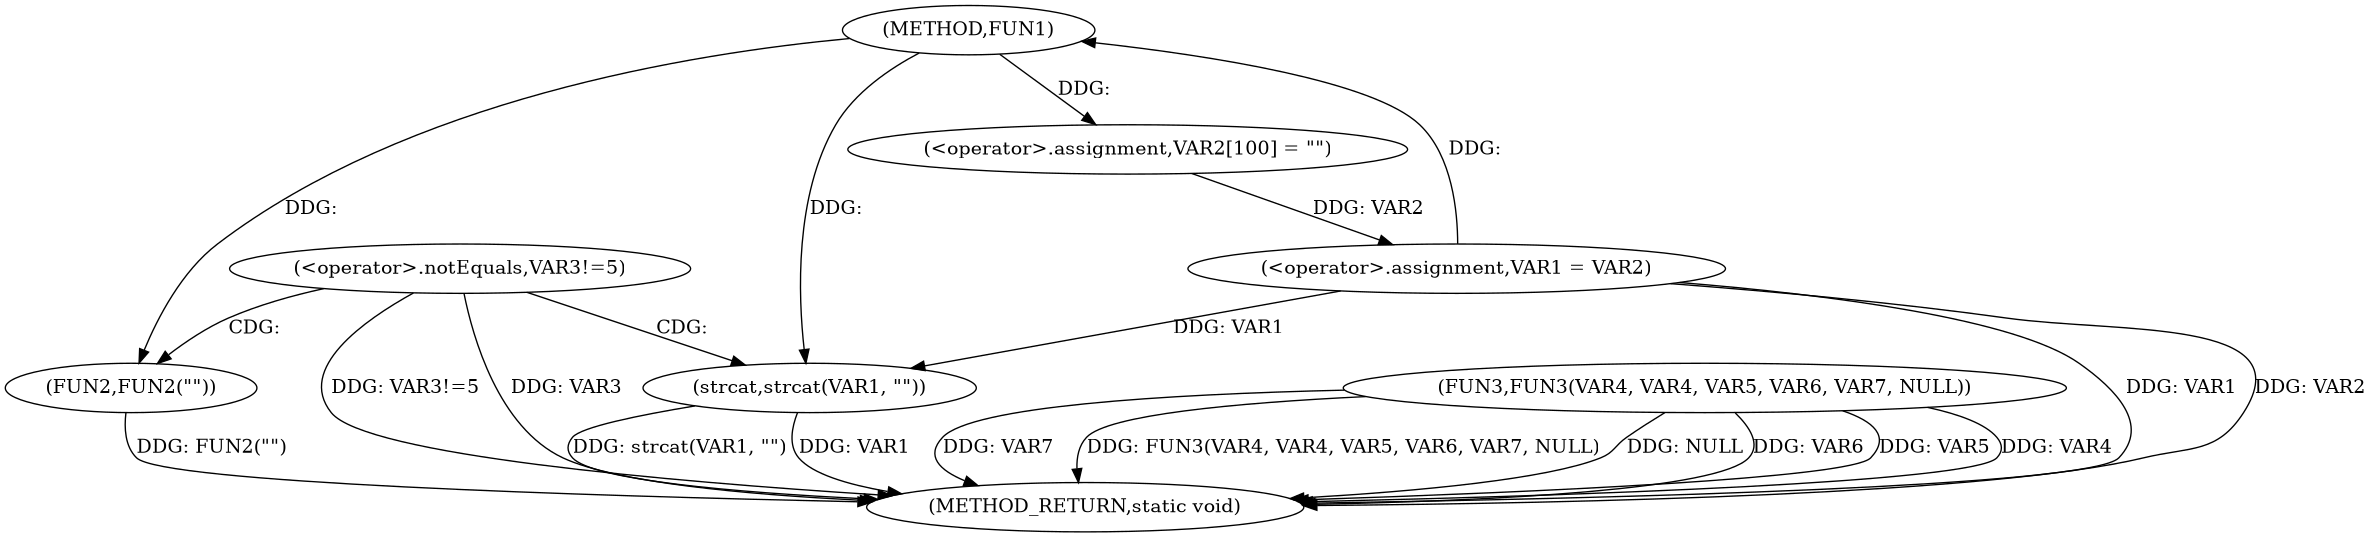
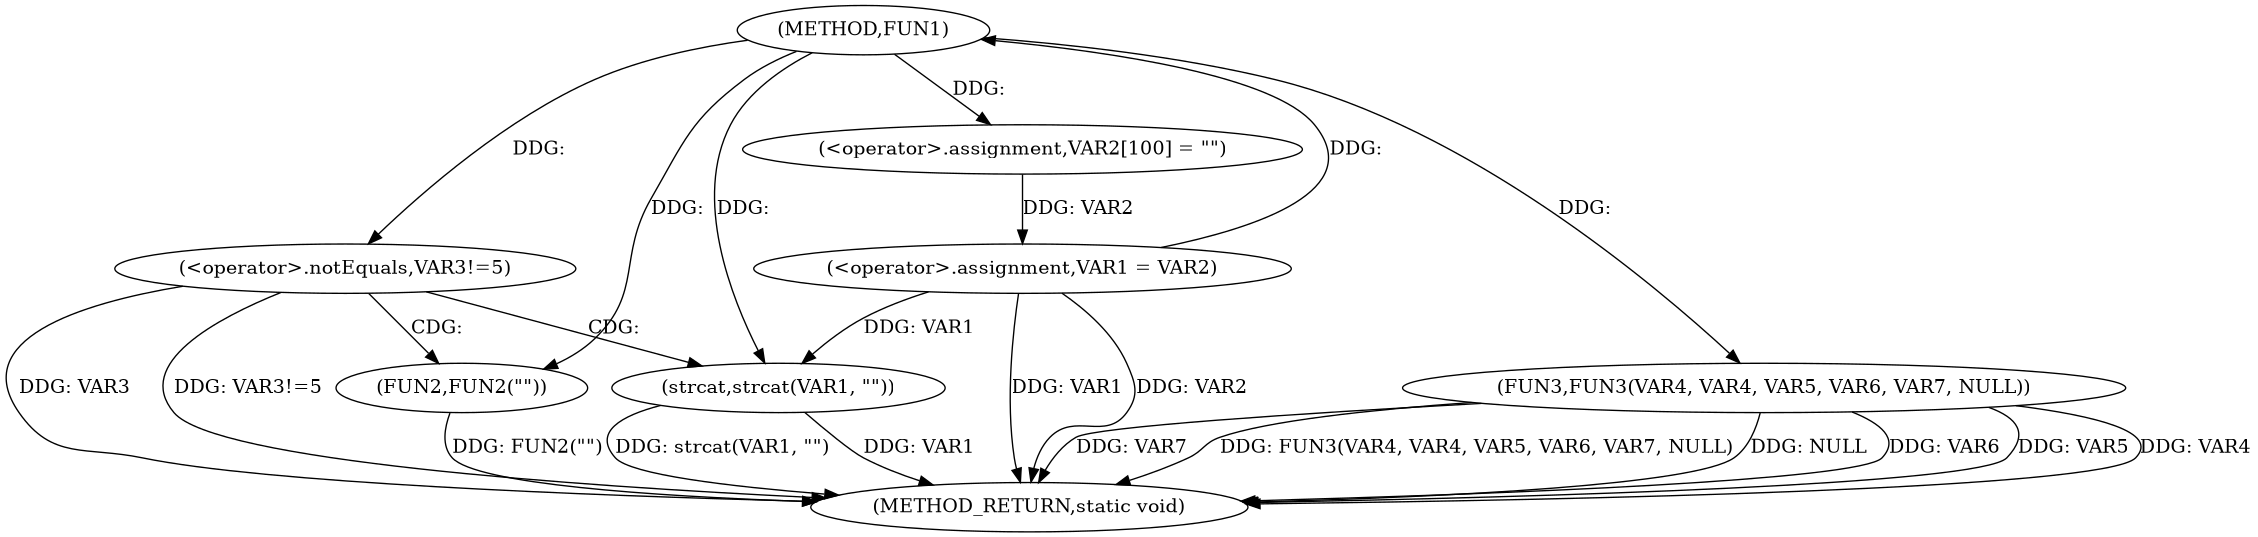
edge "(METHOD,FUN1)" -> "(<operator>.notEquals,VAR3!=5)": added, label "DDG:"
edge "(METHOD,FUN1)" -> "(FUN3,FUN3(VAR4, VAR4, VAR5, VAR6, VAR7, NULL))": added, label "DDG:"
